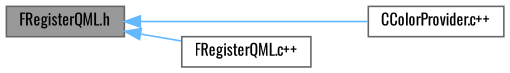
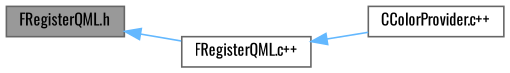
edge "CColorProvider.c++" -> "FRegisterQML.h": now "CColorProvider.c++" -> "FRegisterQML.c++"
